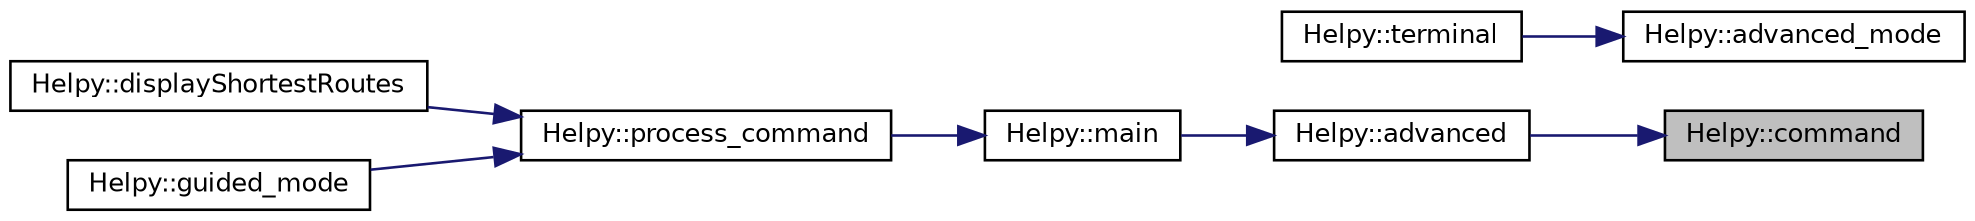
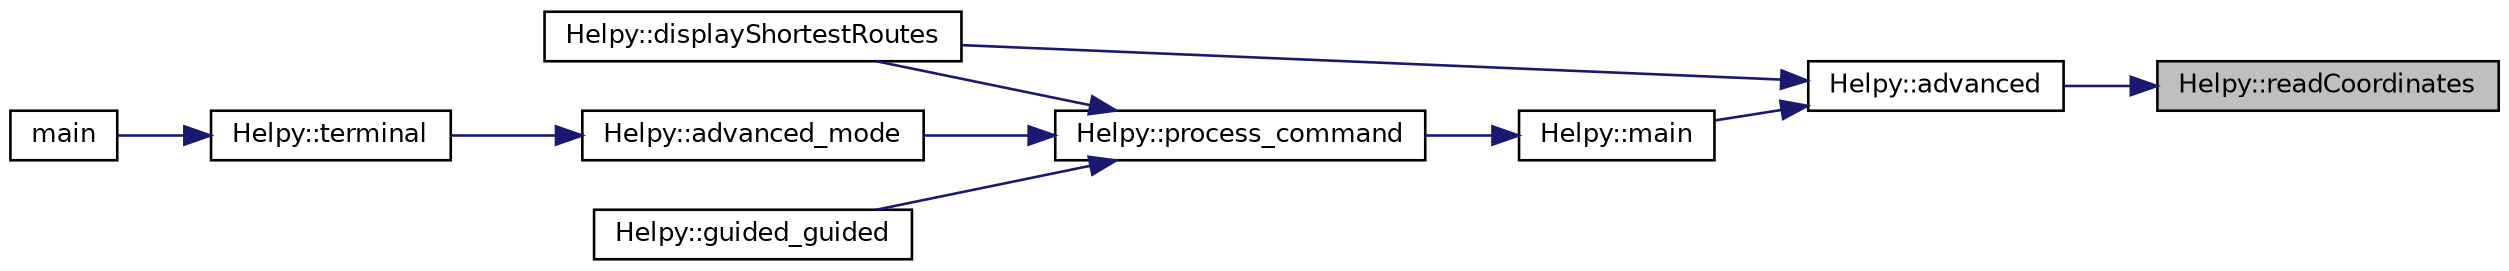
edge "Helpy::displayShortestRoutes" -> "Helpy::advanced": added
node "main": added
edge "Helpy::advanced_mode" -> "Helpy::process_command": added
node "Helpy::command": label "Helpy::command" -> "Helpy::readCoordinates"
node "Helpy::guided_mode": label "Helpy::guided_mode" -> "Helpy::guided_guided"
